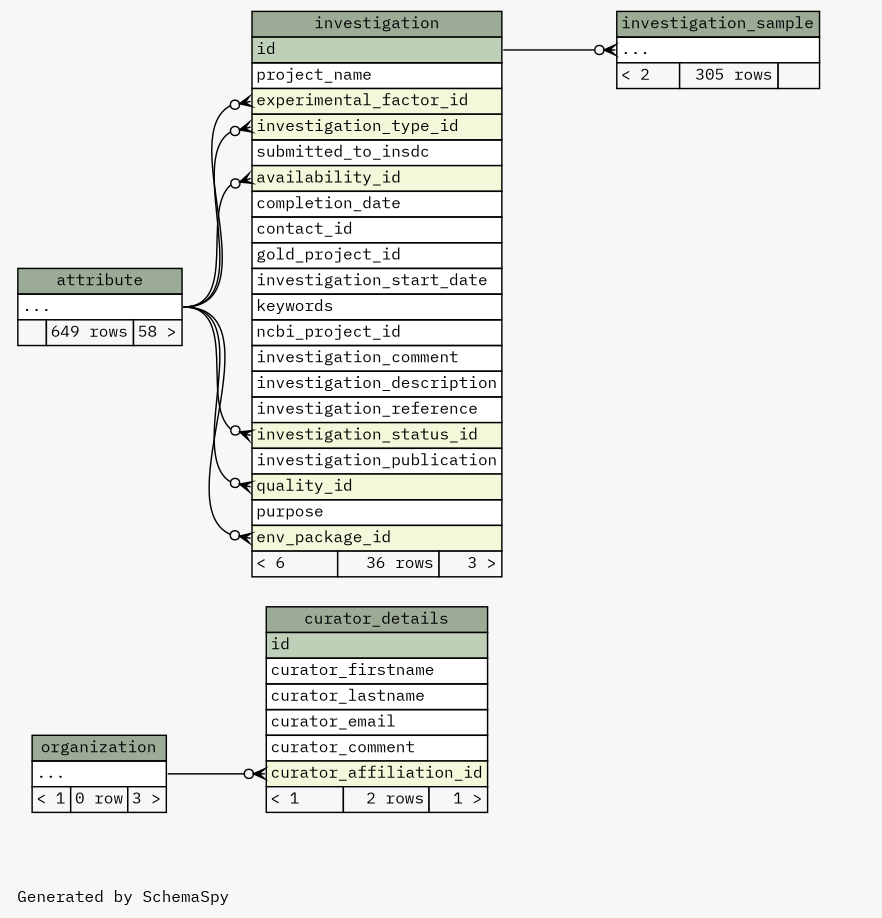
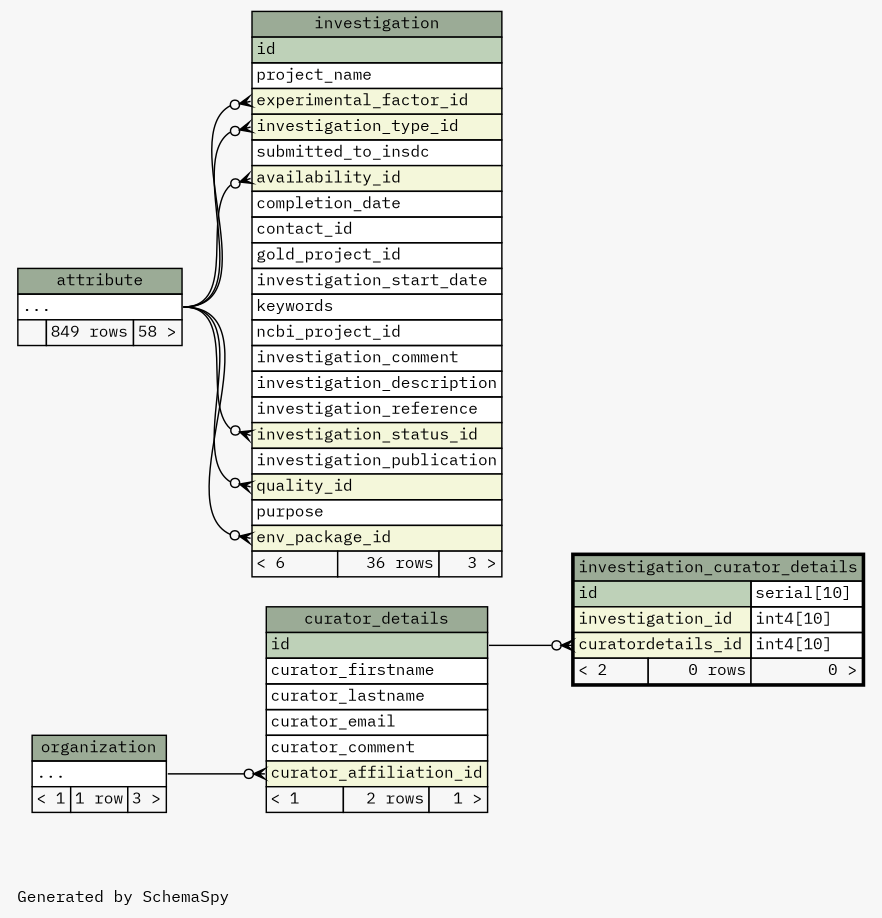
node "investigation_sample": removed
node "attribute": text "649 rows" -> "849 rows"
node "investigation_curator_details": added
node "organization": text "0 row" -> "1 row"
